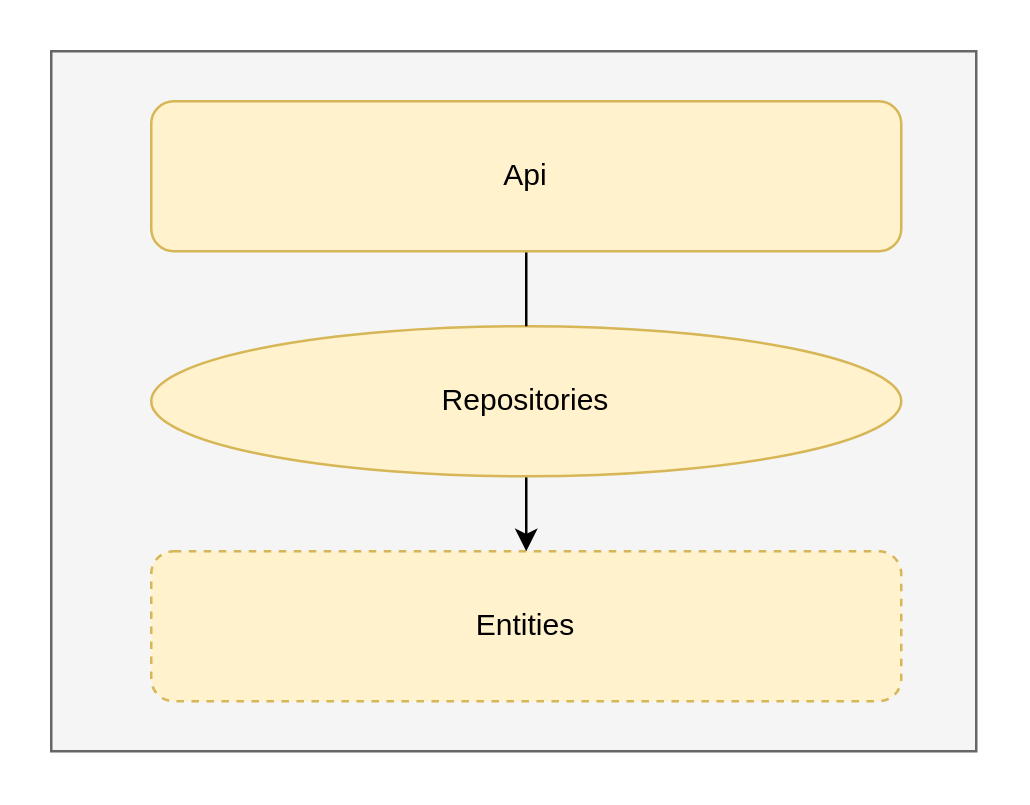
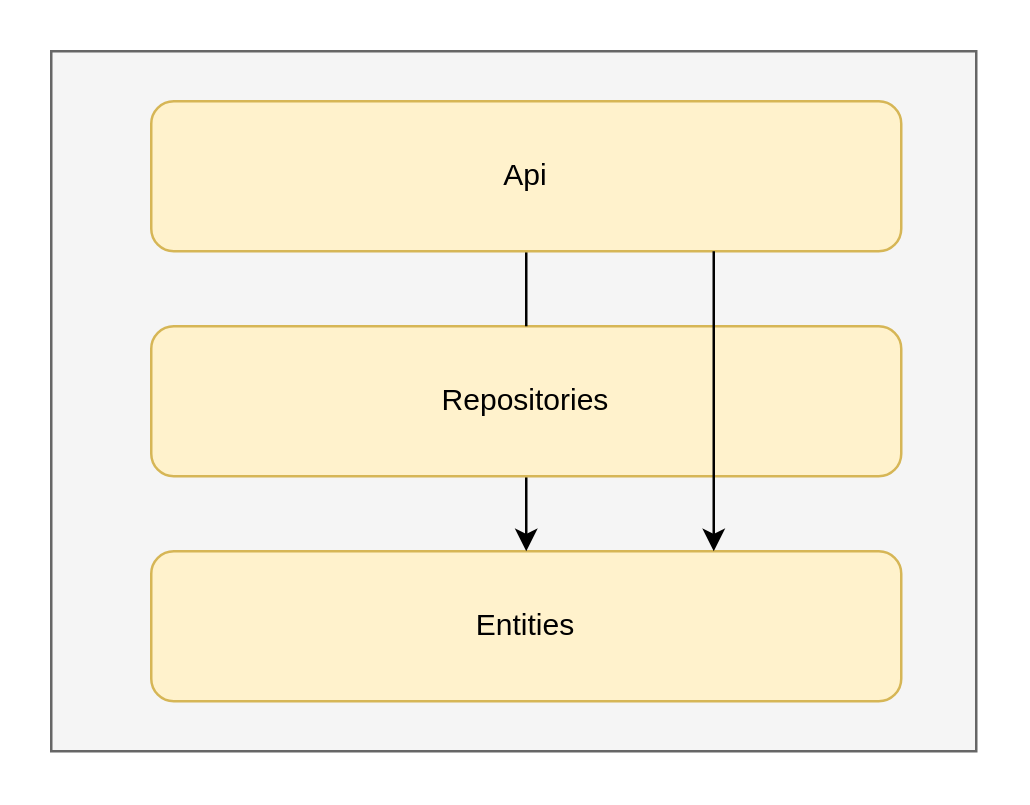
edge "Api" -> "Entities": added
node "Repositories": shape ellipse -> rounded rectangle
node "Entities": style dashed -> solid
